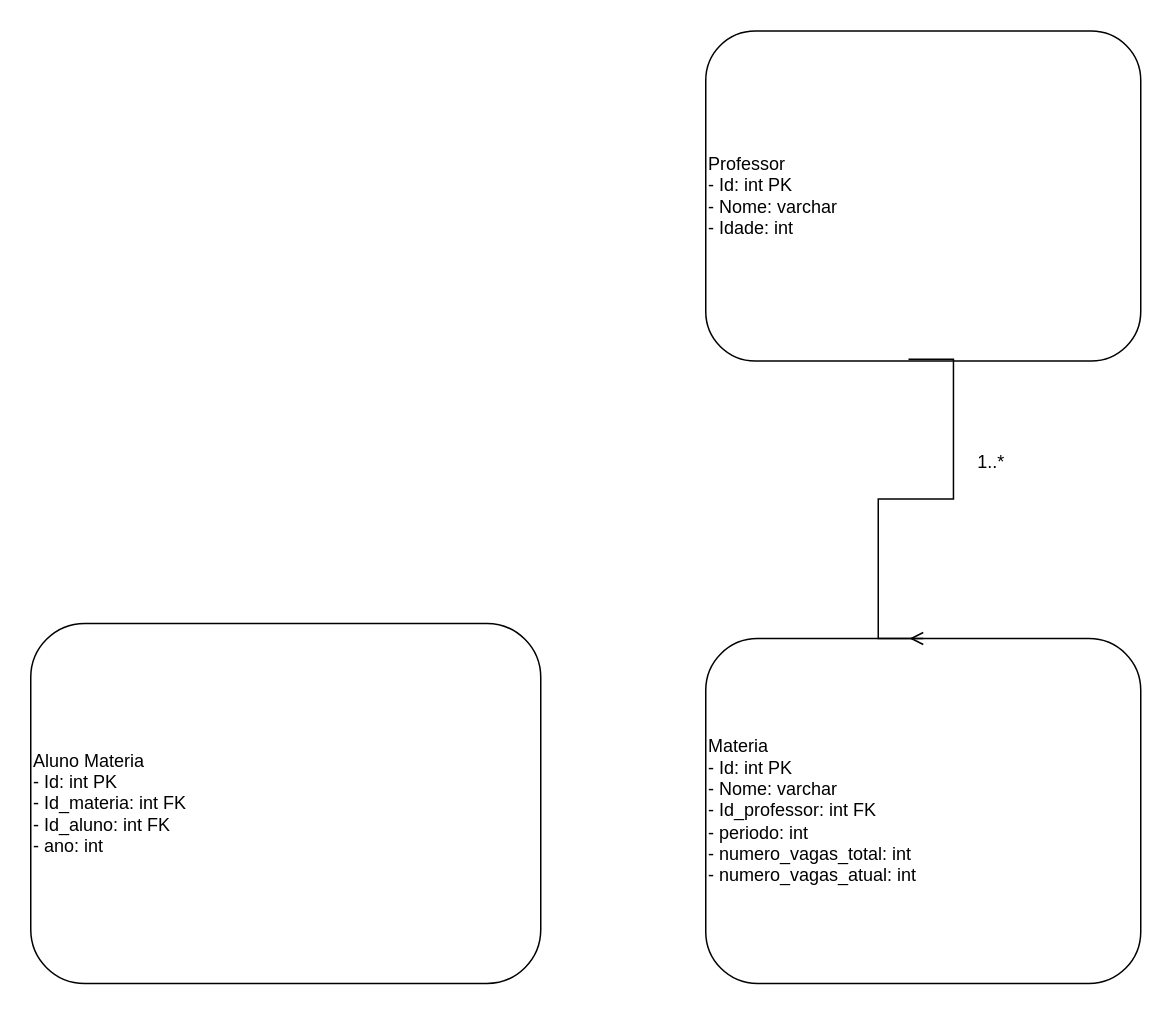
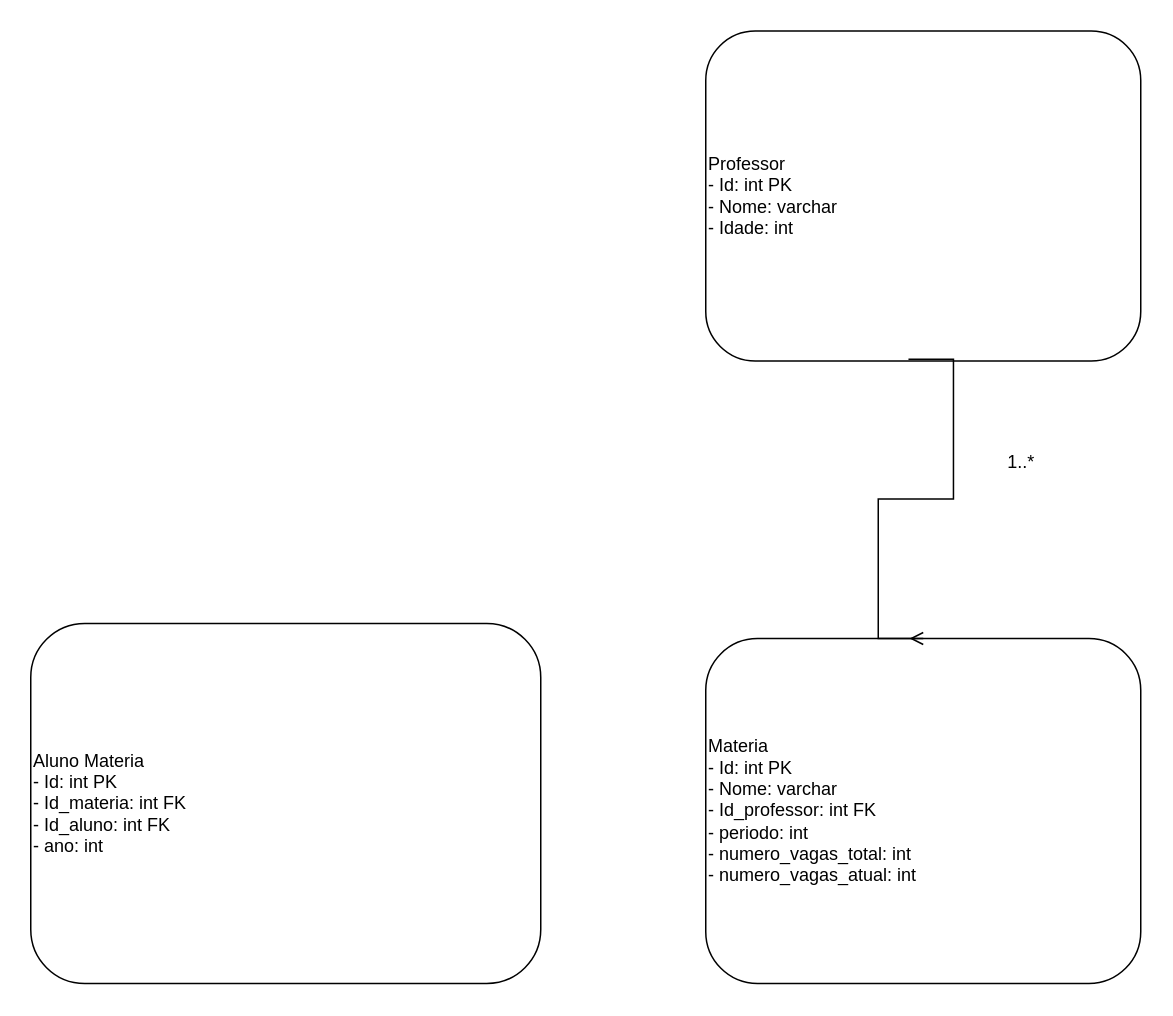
node "1..*": moved (991, 463) -> (1021, 463)
